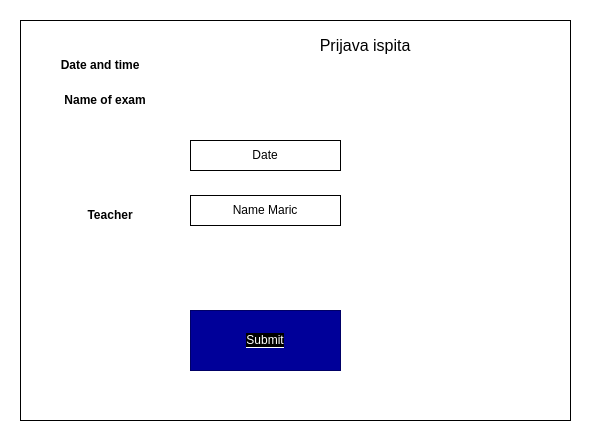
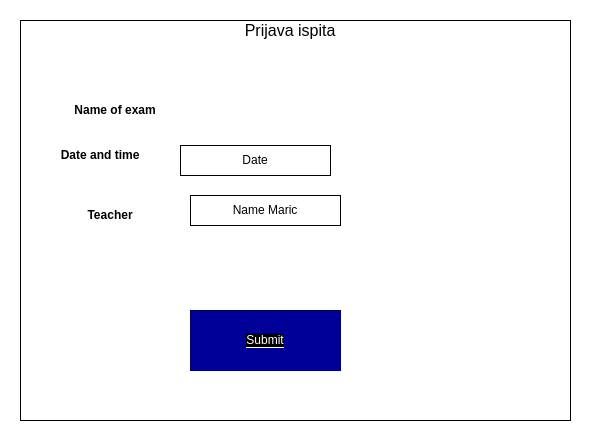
node "Prijava ispita": moved (366, 46) -> (291, 31)
node "Date and time": moved (101, 66) -> (101, 156)
node "Name of exam": moved (106, 101) -> (116, 111)
node "Date": moved (266, 156) -> (256, 161)
